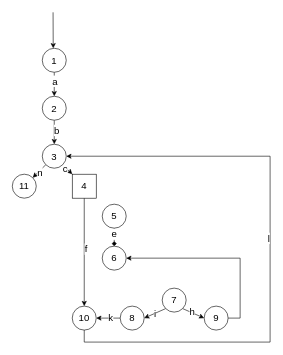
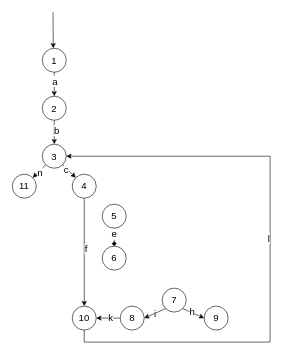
node "4": shape rectangle -> ellipse
edge "9" -> "6": removed
